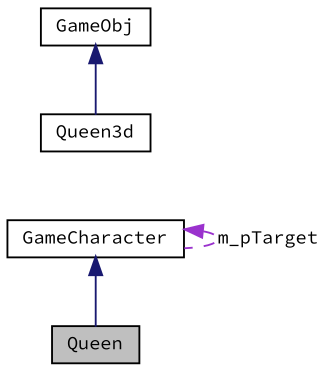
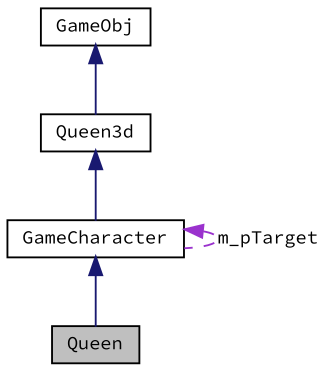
edge "GameCharacter" -> "Queen3d": added
